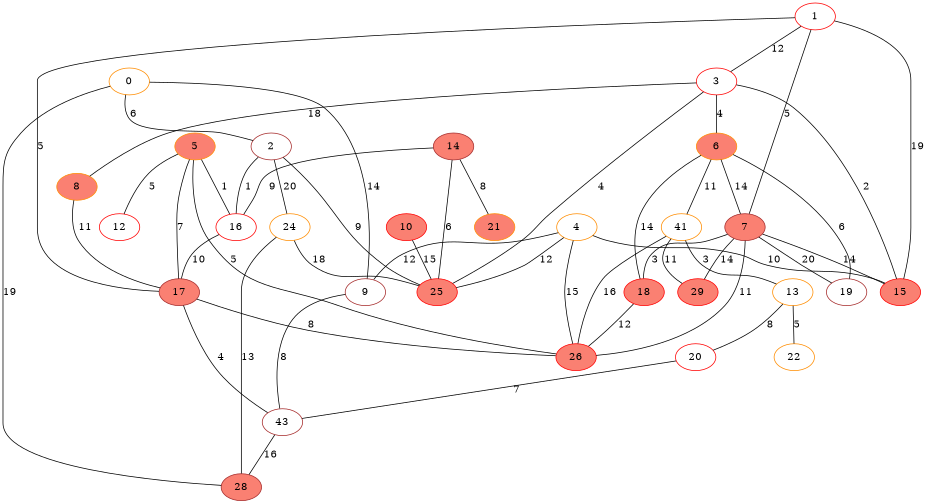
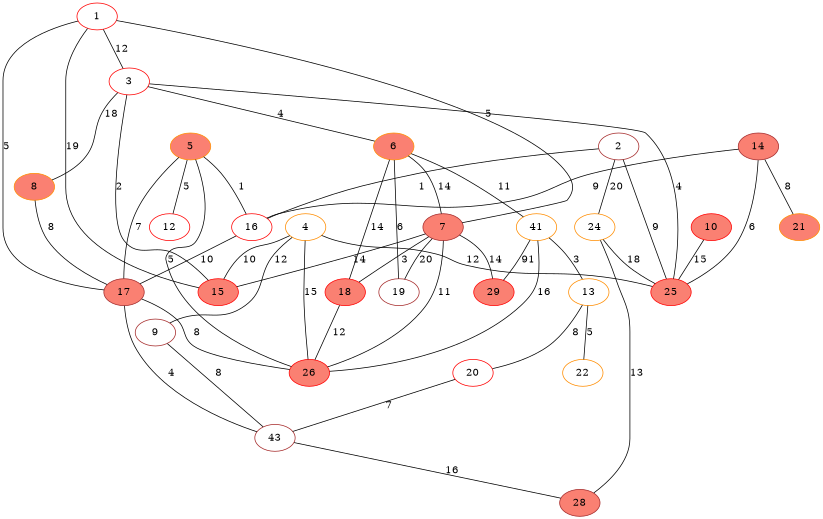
node "0": removed
edge "8" -- "17": label "11" -> "8"
edge "41" -- "29": label "11" -> "91"
